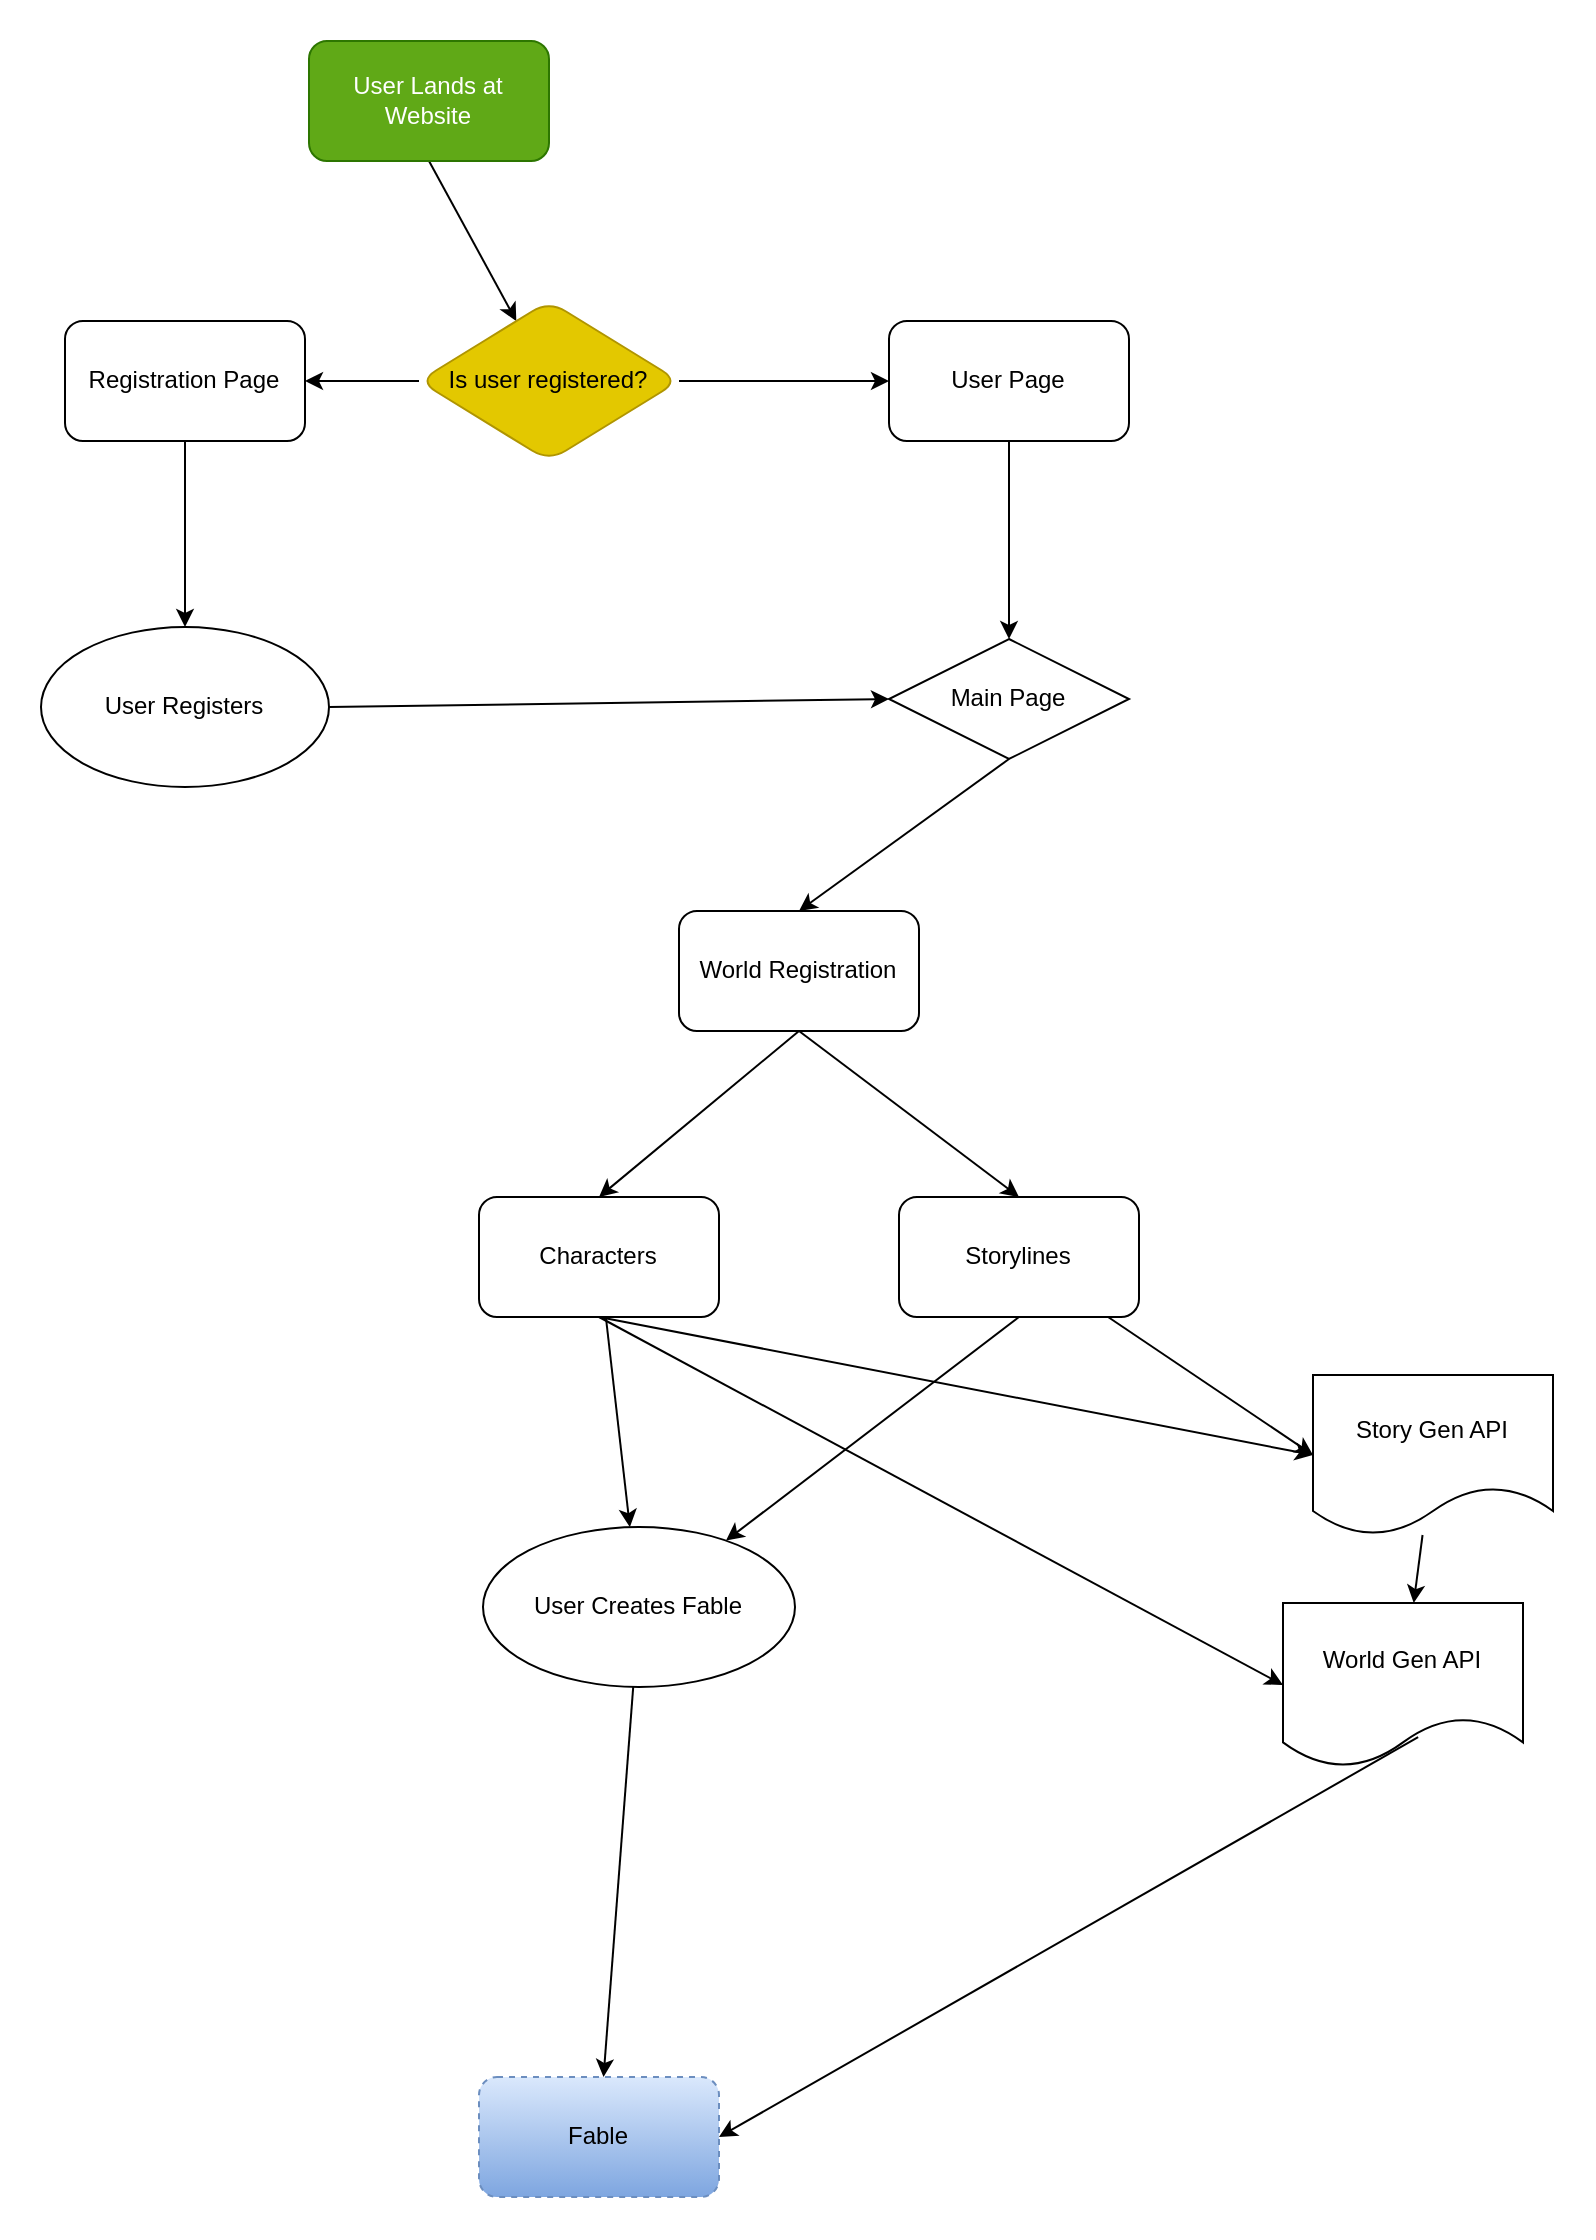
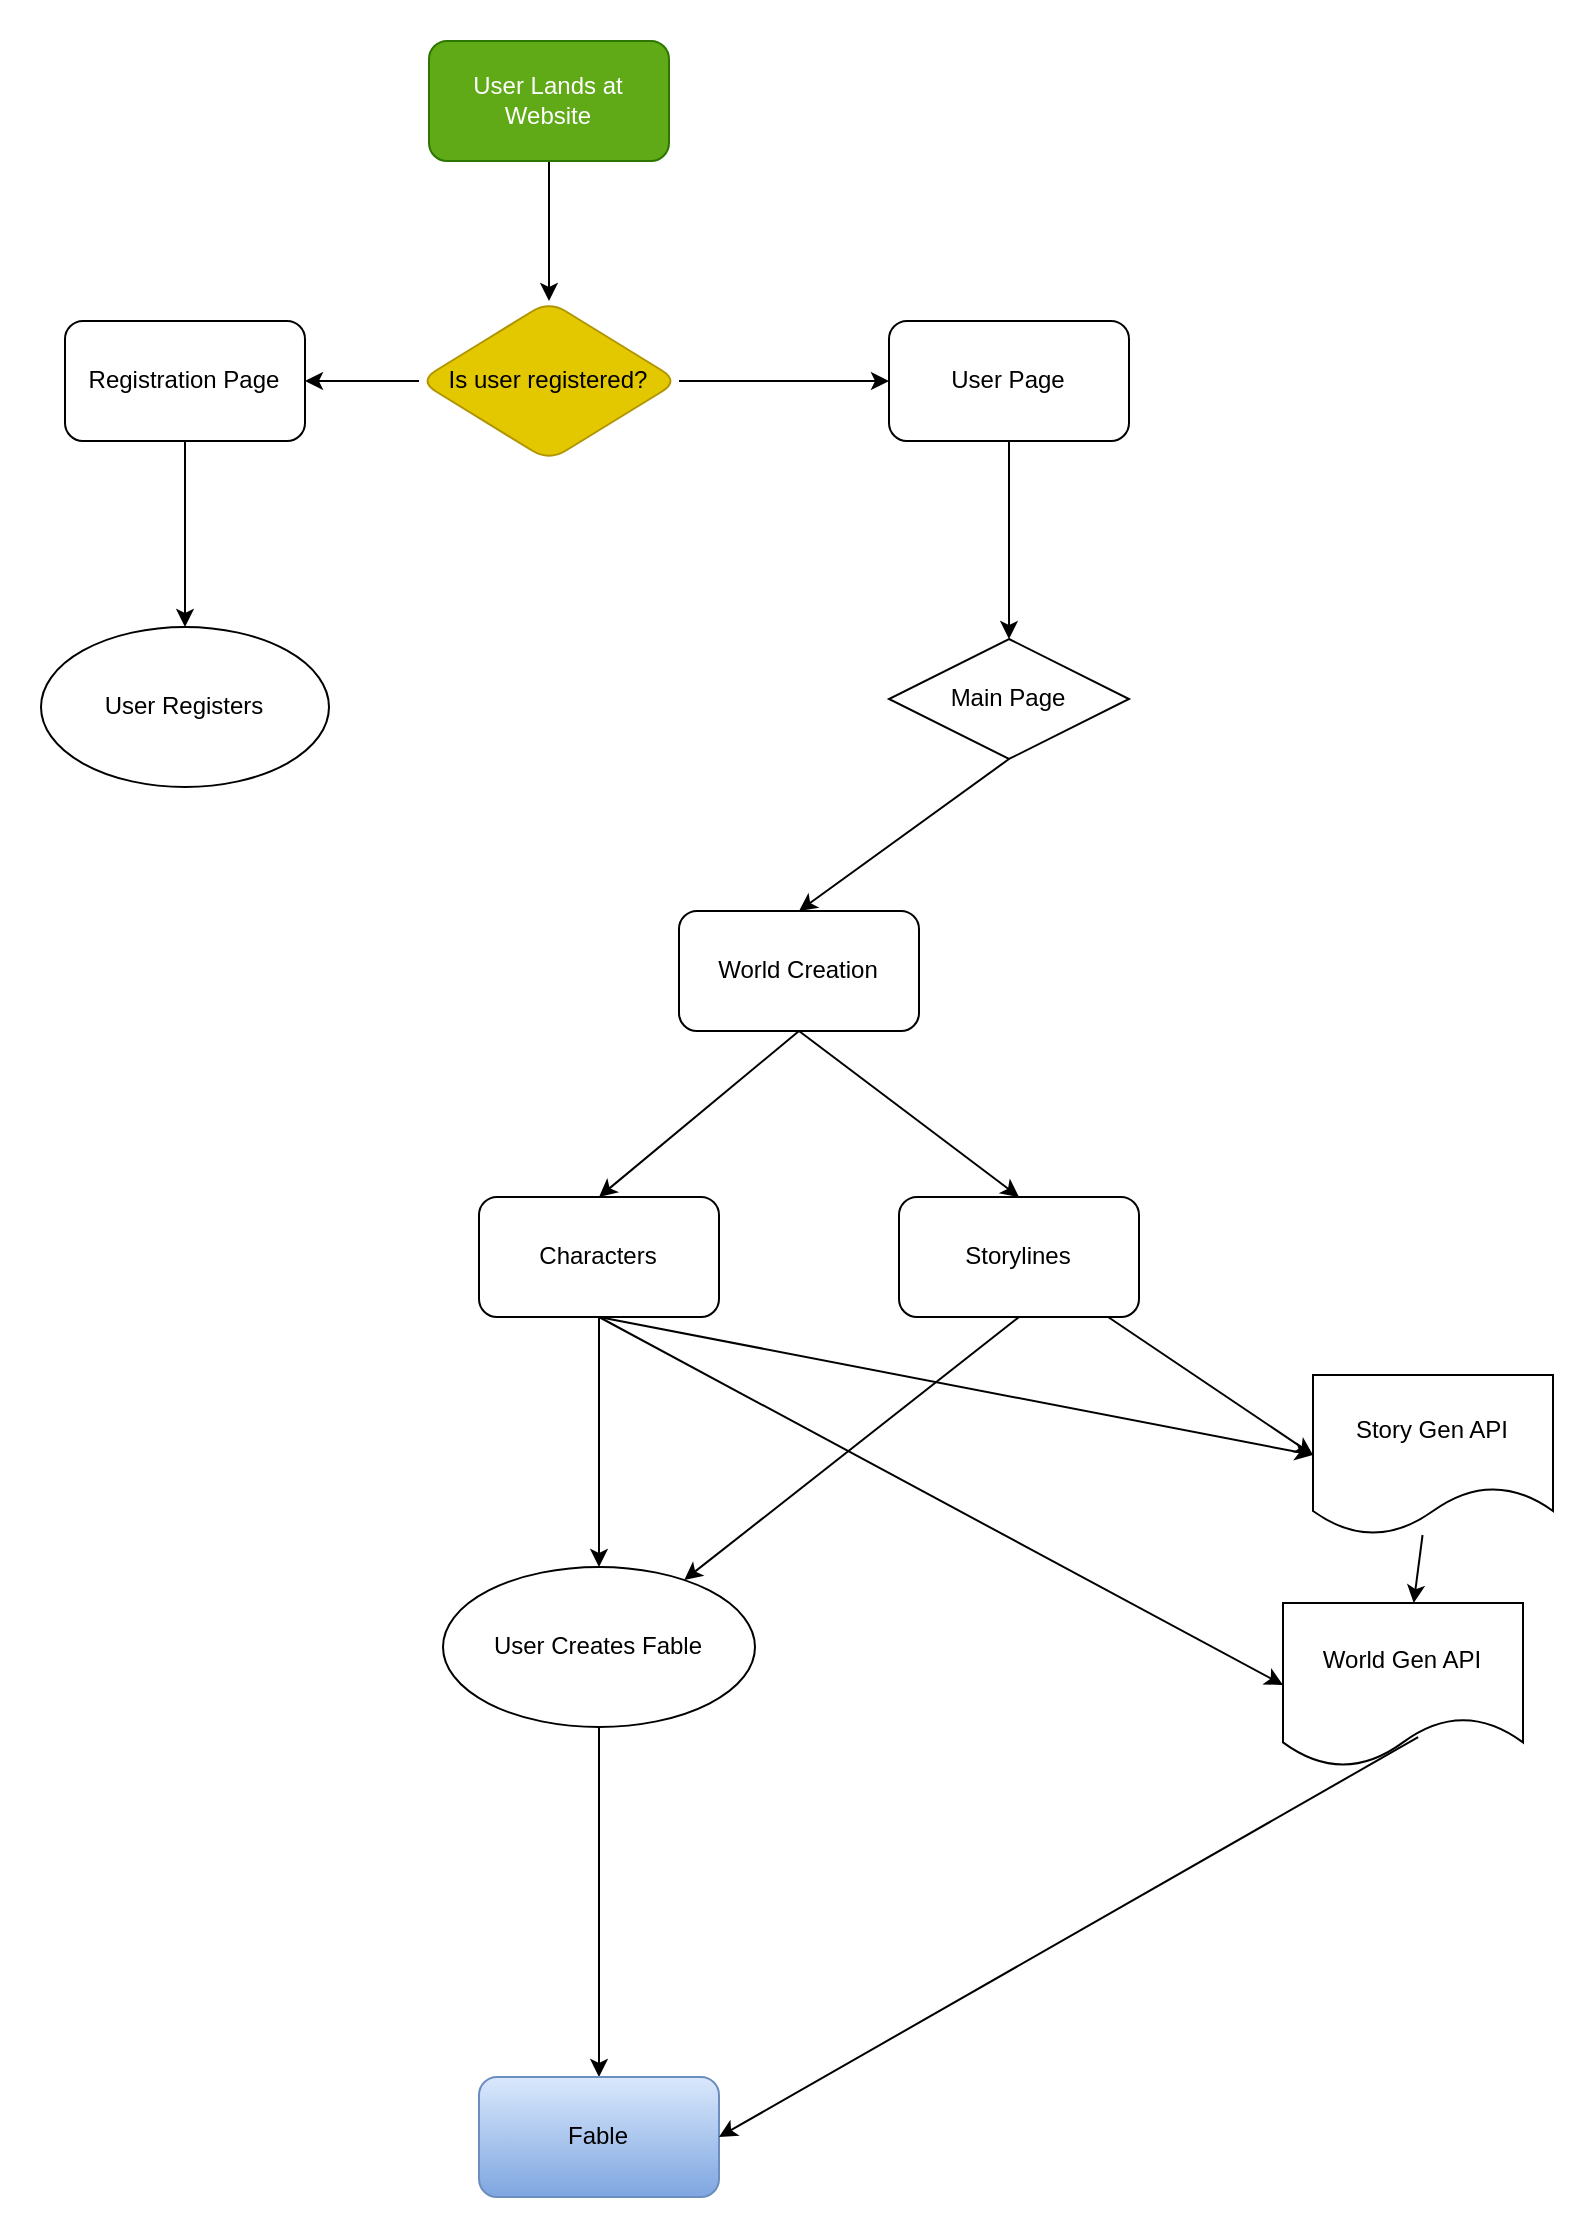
node "User Lands at Website": moved (429, 101) -> (549, 101)
edge "User Registers" -> "Main Page": removed
node "World Registration": label "World Registration" -> "World Creation"
node "User Creates Fable": moved (639, 1607) -> (599, 1647)
node "Fable": style dashed -> solid
